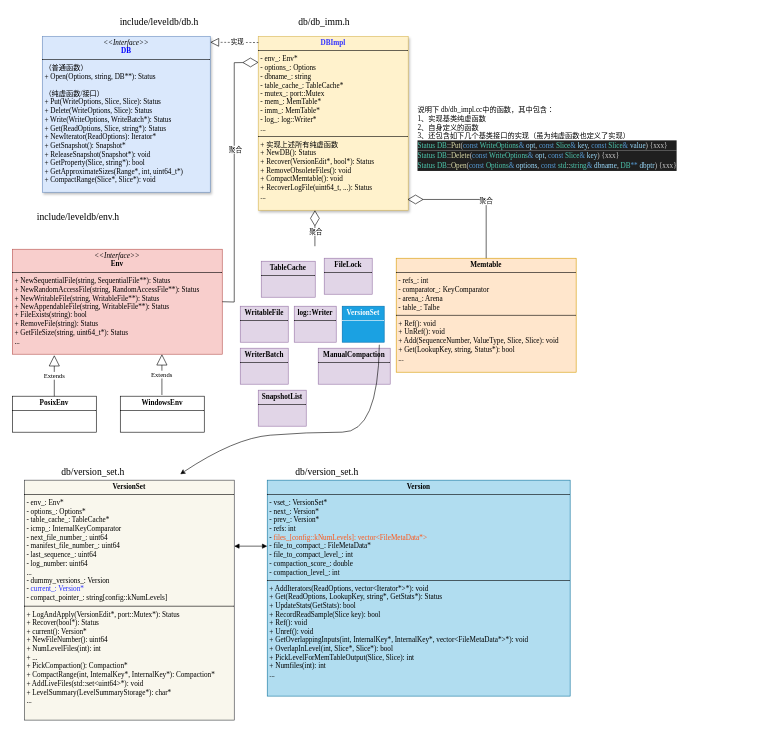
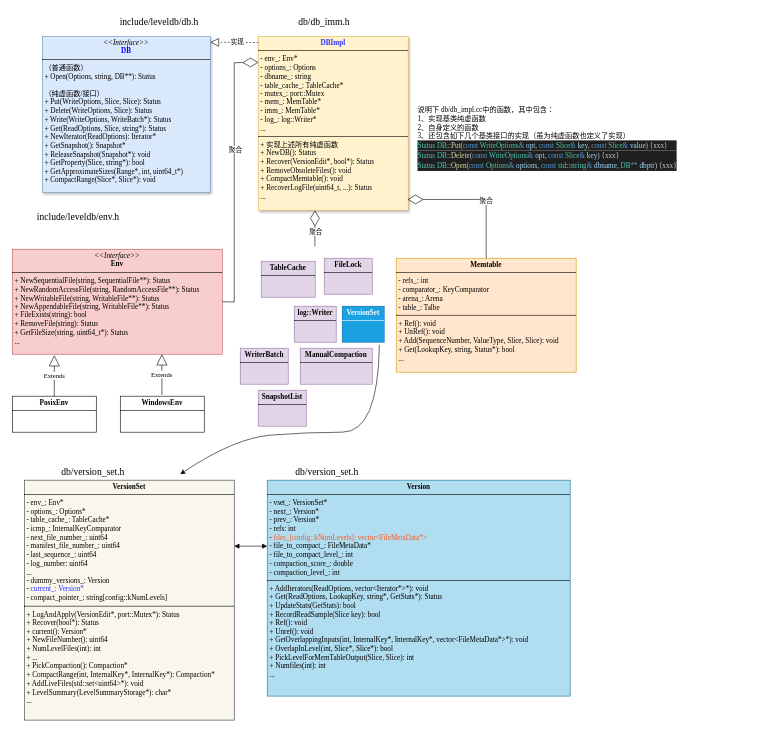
node "WritableFile": removed
node "ManualCompaction": moved (354, 366) -> (336, 366)
